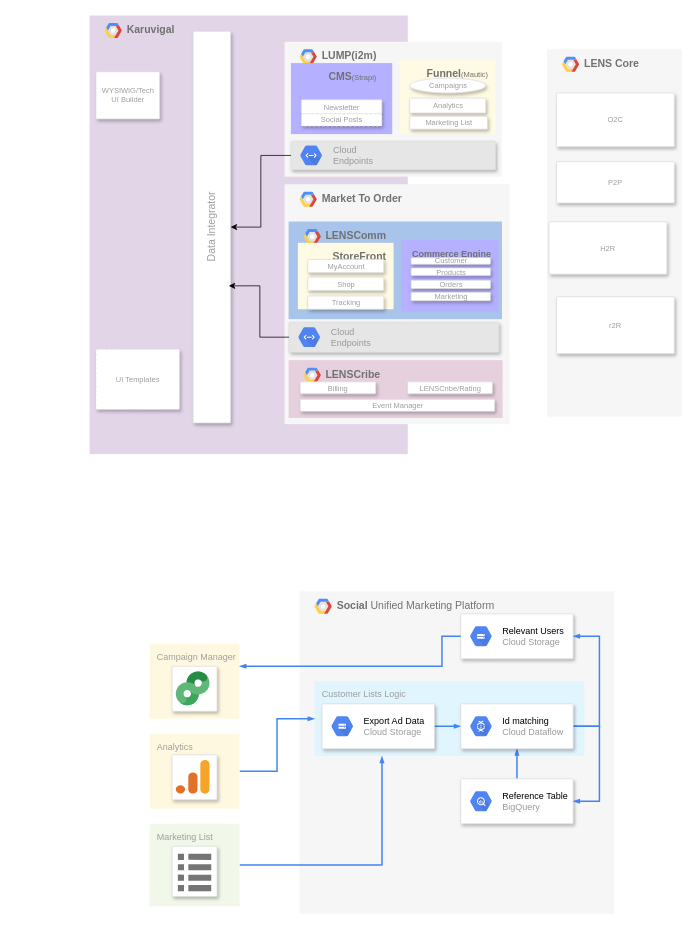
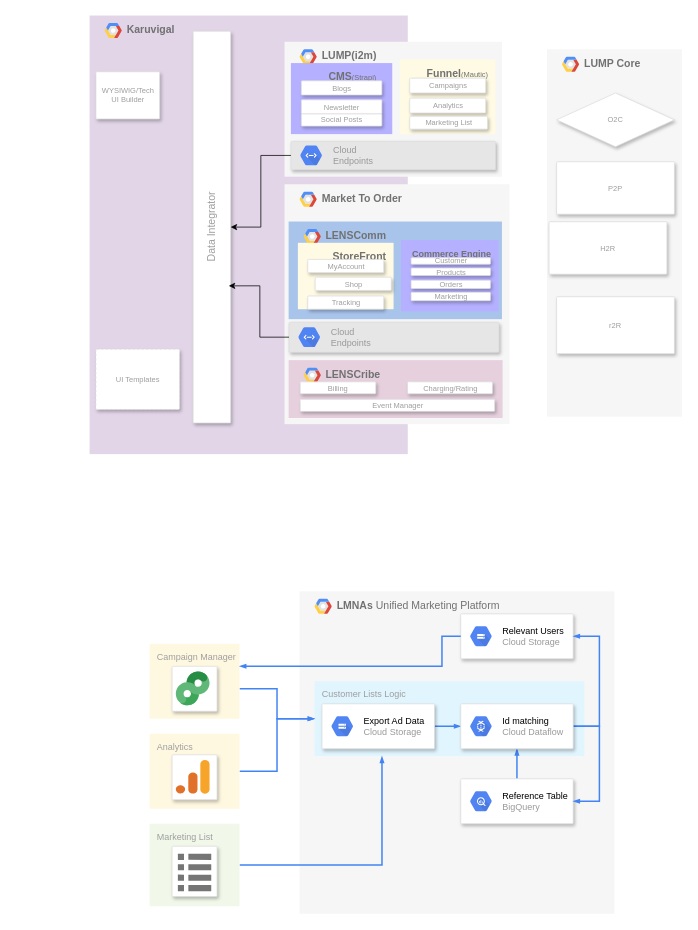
node "LENS Core": label "LENS Core" -> "LUMP Core"
node "Campaigns": shape ellipse -> rounded rectangle
node "Blogs": added
node "Social Posts": style dashed -> solid
node "O2C": shape rounded rectangle -> diamond
node "P2P": size 118x41 -> 118x53
node "Shop": moved (346, 284) -> (353, 284)
node "LENSCribe/Rating": label "LENSCribe/Rating" -> "Charging/Rating"
node "Social Unified Marketing Platform": label "Social Unified Marketing Platform" -> "LMNAs Unified Marketing Platform"
edge "Campaign Manager" -> "Customer Lists Logic": added
